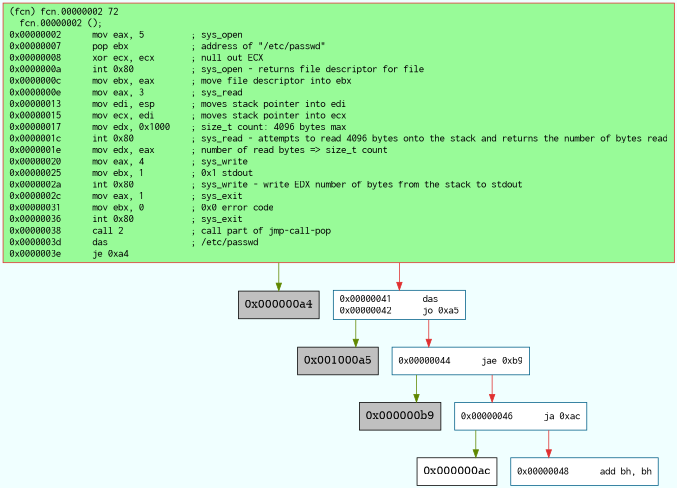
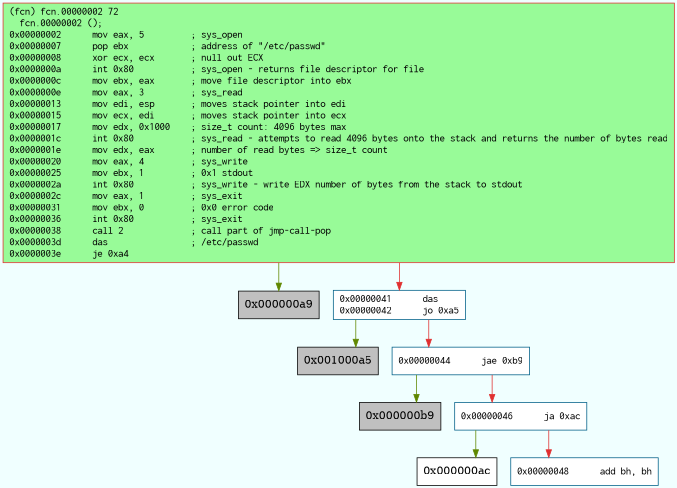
node "0x000000a4": label "0x000000a4" -> "0x000000a9"
